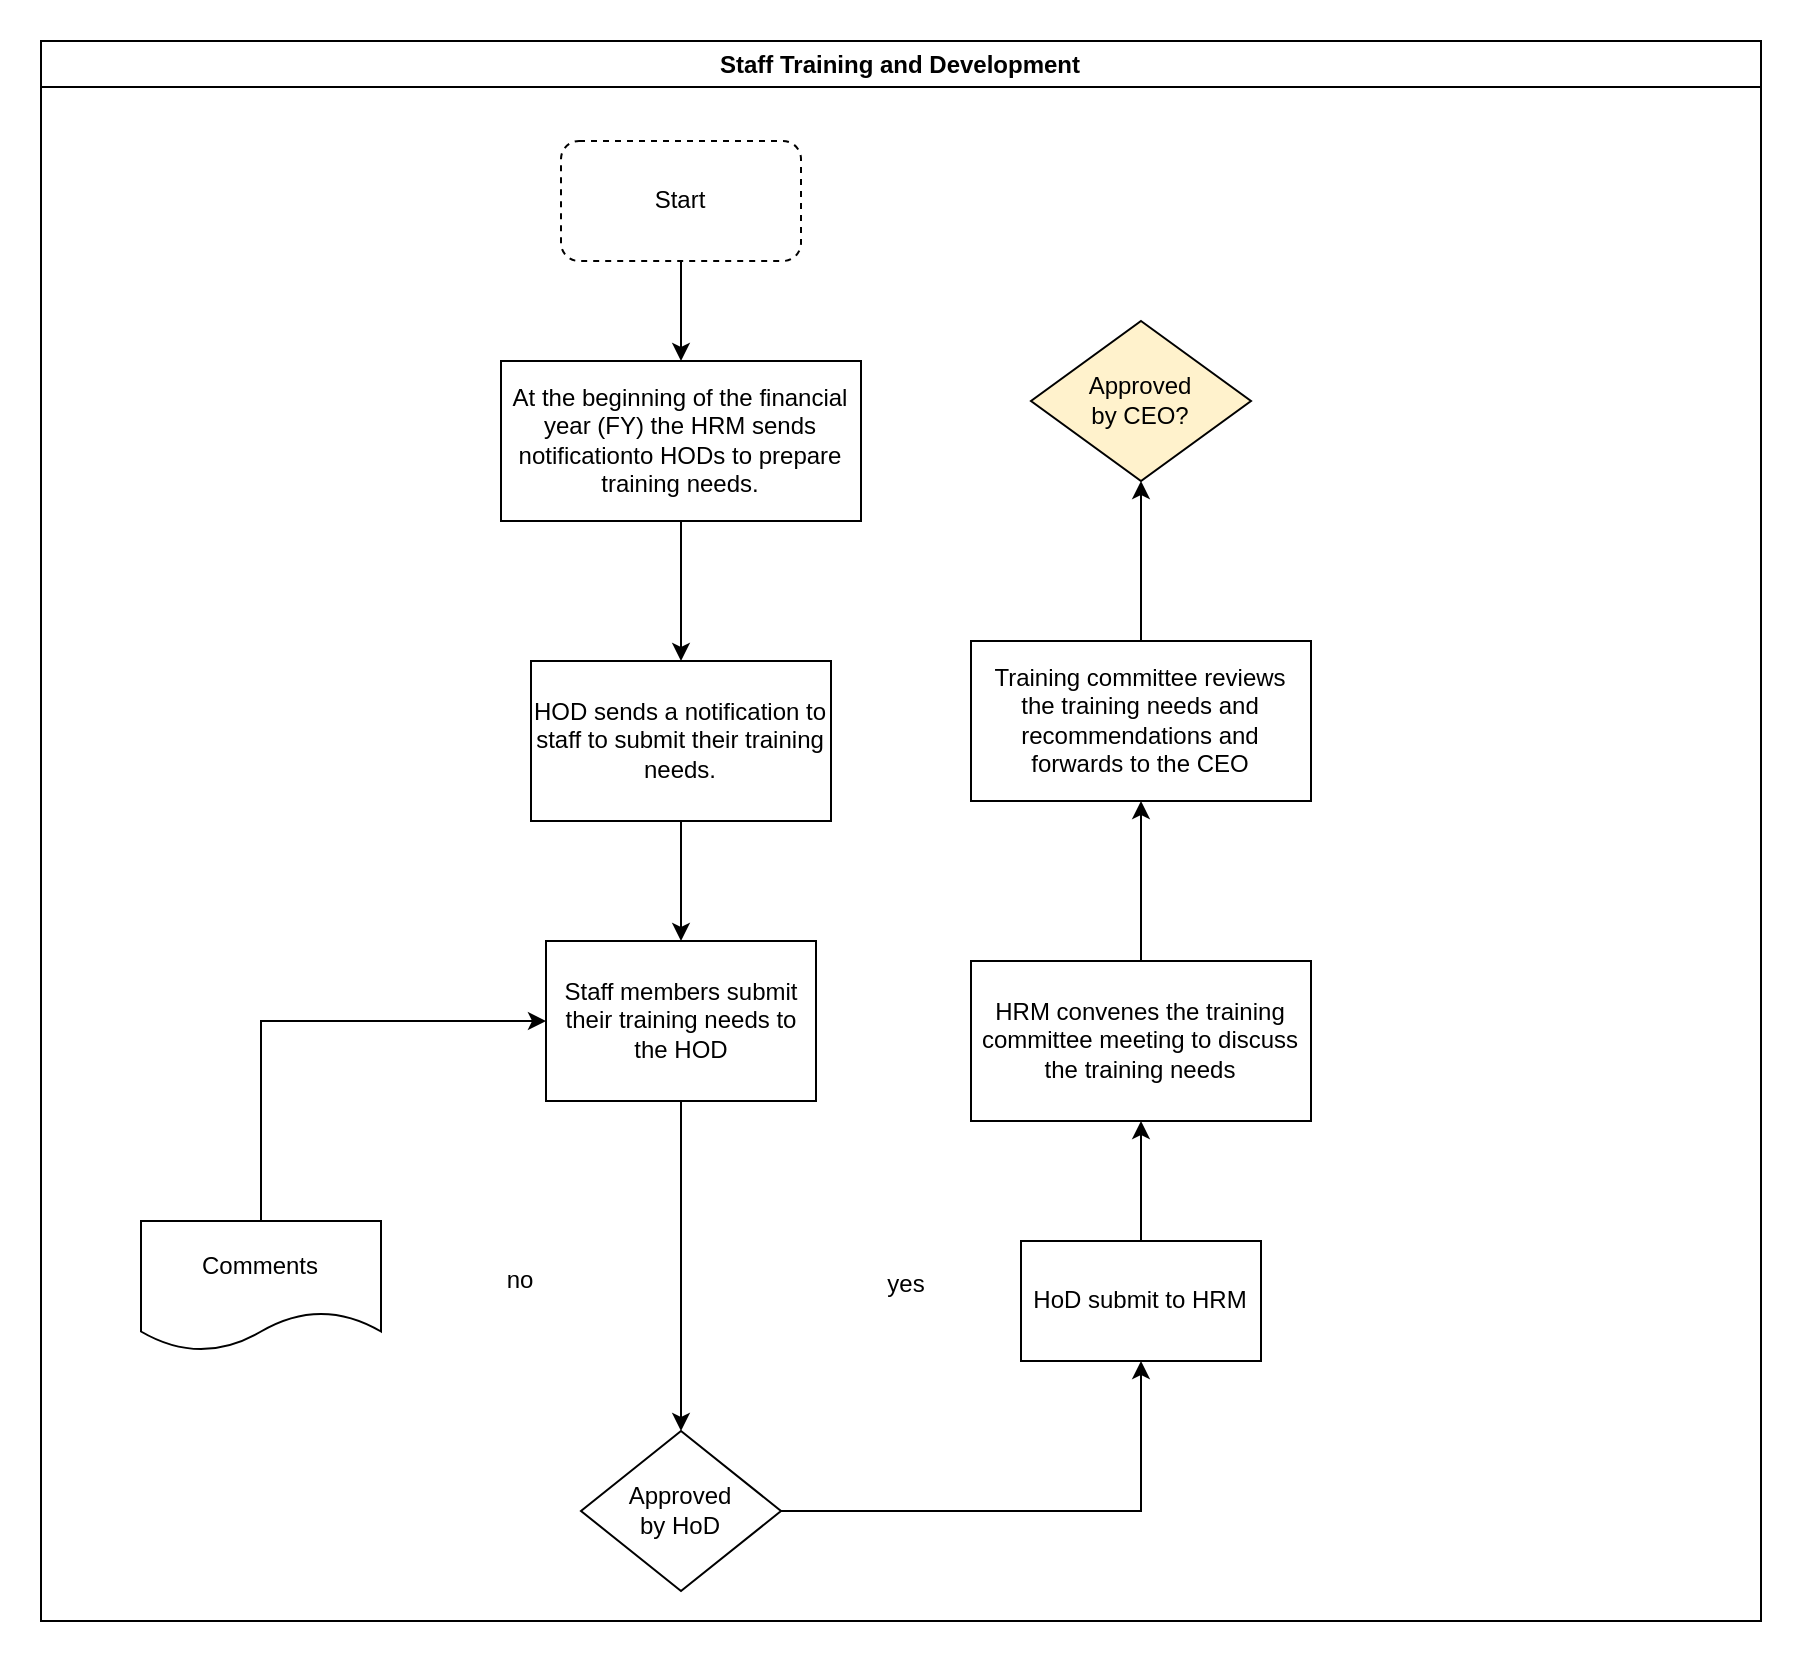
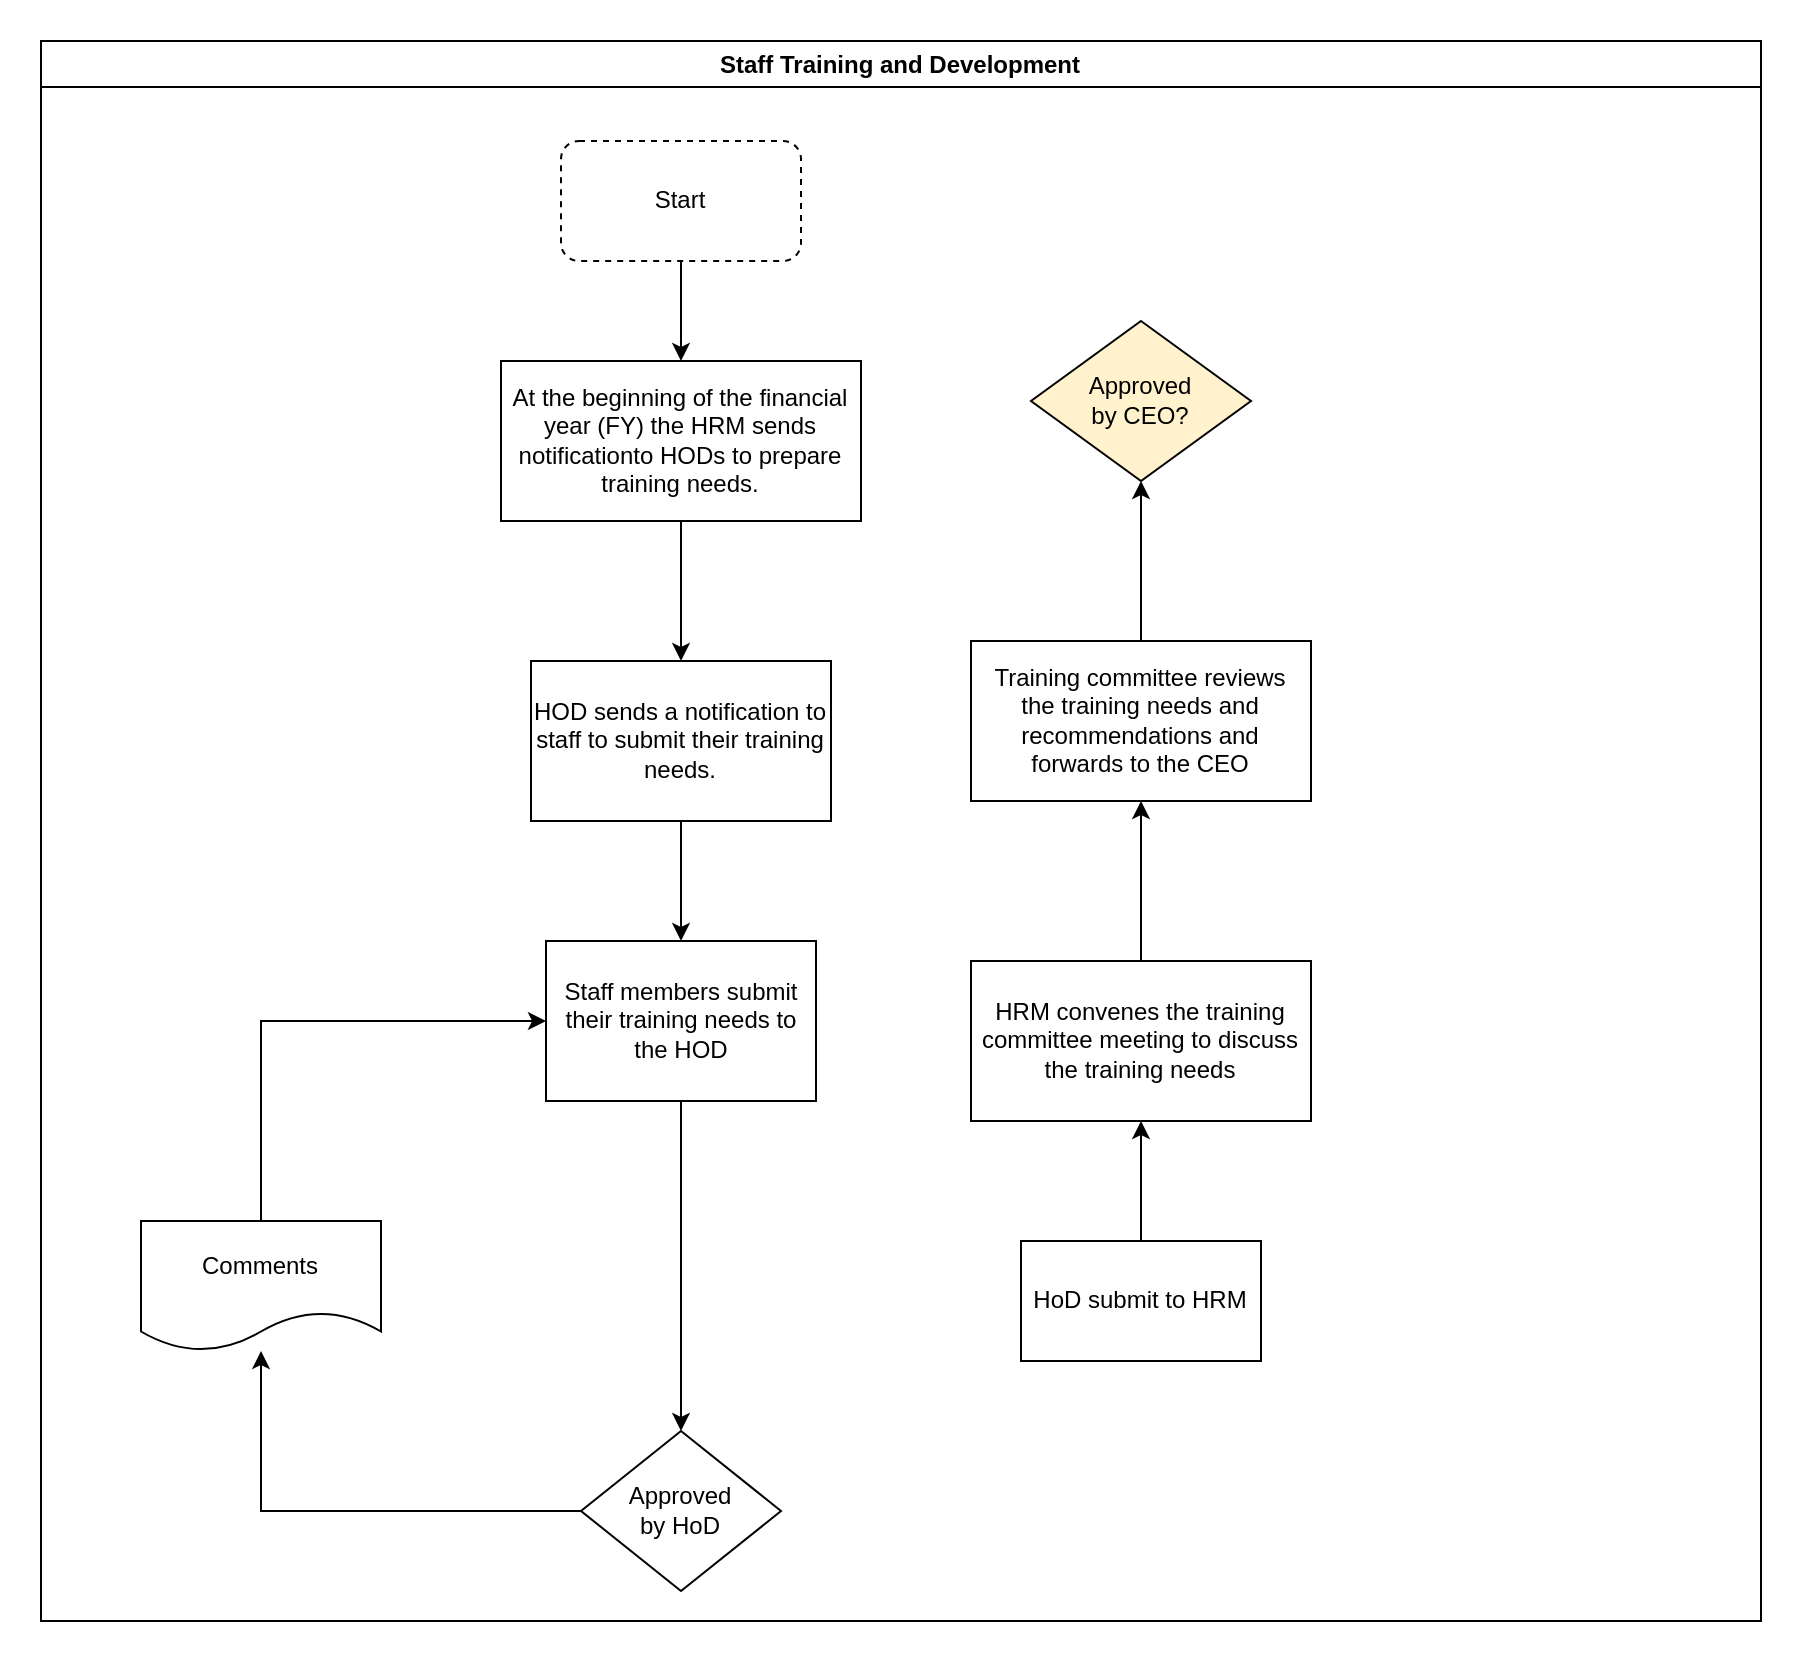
node "no": removed
node "yes": removed
edge "Approved by HoD" -> "Comments": added
edge "Approved by HoD" -> "HoD submit to HRM": removed
